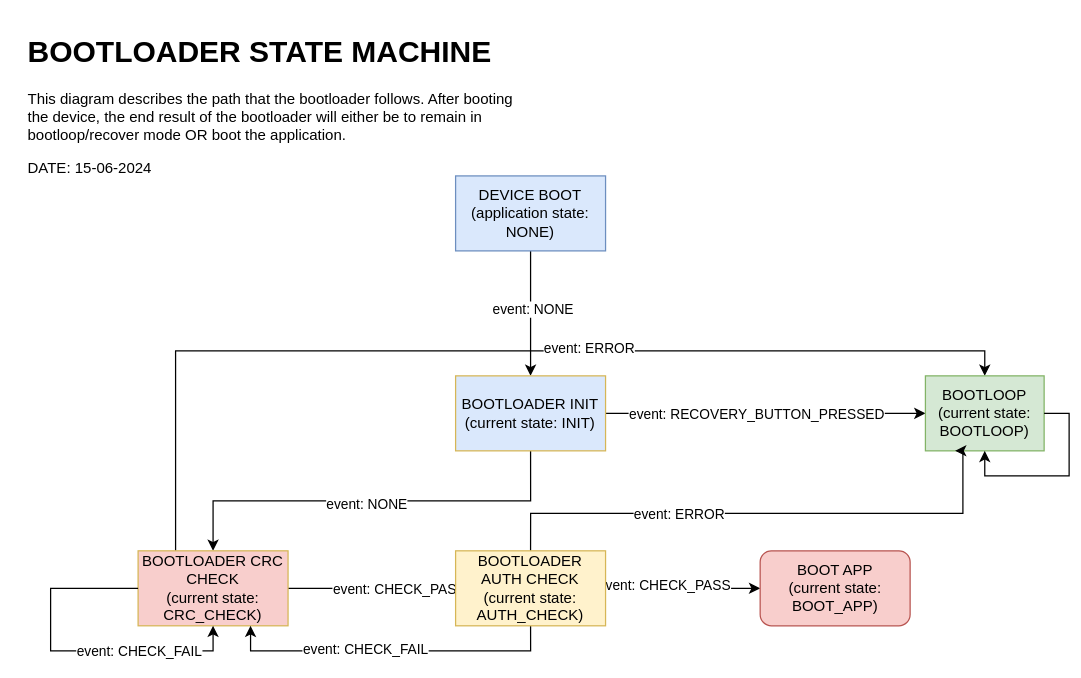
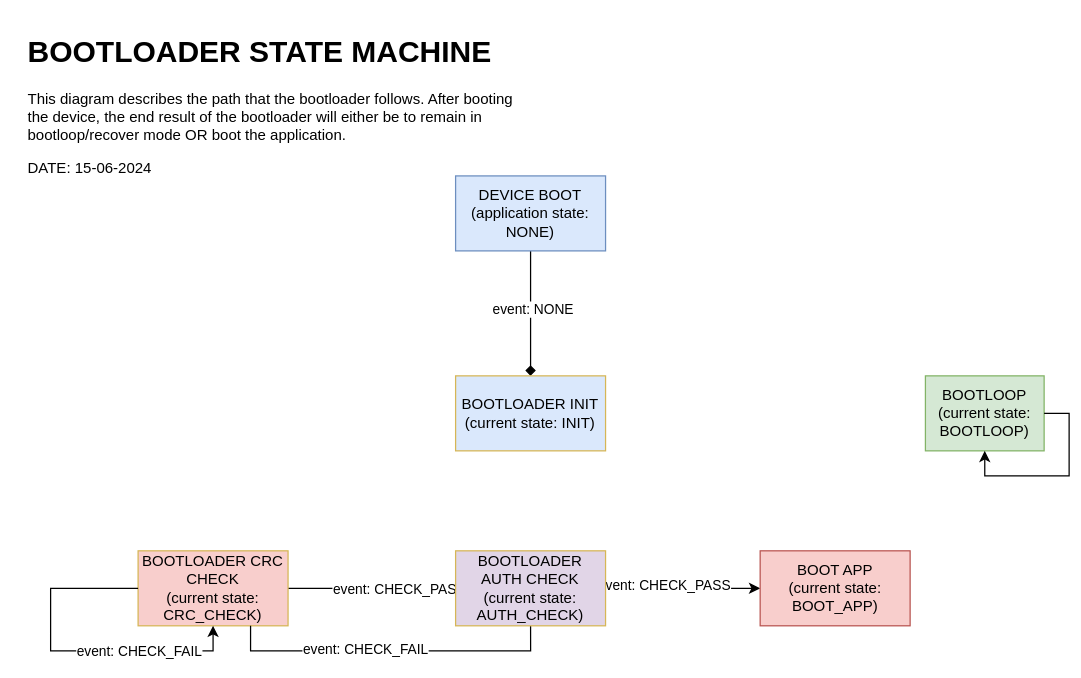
edge "BOOTLOADER CRC CHECK (current state: CRC_CHECK)" -> "BOOTLOOP (current state: BOOTLOOP)": removed, label "event: ERROR"
edge "DEVICE BOOT (application state: NONE)" -> "BOOTLOADER INIT (current state: INIT)": arrowhead classic -> diamond
edge "BOOTLOADER INIT (current state: INIT)" -> "BOOTLOOP (current state: BOOTLOOP)": removed, label "event: RECOVERY_BUTTON_PRESSED"
edge "BOOTLOADER INIT (current state: INIT)" -> "BOOTLOADER CRC CHECK (current state: CRC_CHECK)": removed, label "event: NONE"
edge "BOOTLOADER AUTH CHECK (current state: AUTH_CHECK)" -> "BOOTLOOP (current state: BOOTLOOP)": removed, label "event: ERROR"
node "BOOTLOADER AUTH CHECK (current state: AUTH_CHECK)": fillcolor #fff2cc -> #e1d5e7
node "BOOT APP (current state: BOOT_APP)": shape rounded rectangle -> rectangle
edge "BOOTLOADER AUTH CHECK (current state: AUTH_CHECK)" -> "BOOTLOADER CRC CHECK (current state: CRC_CHECK)": arrowhead classic -> none
